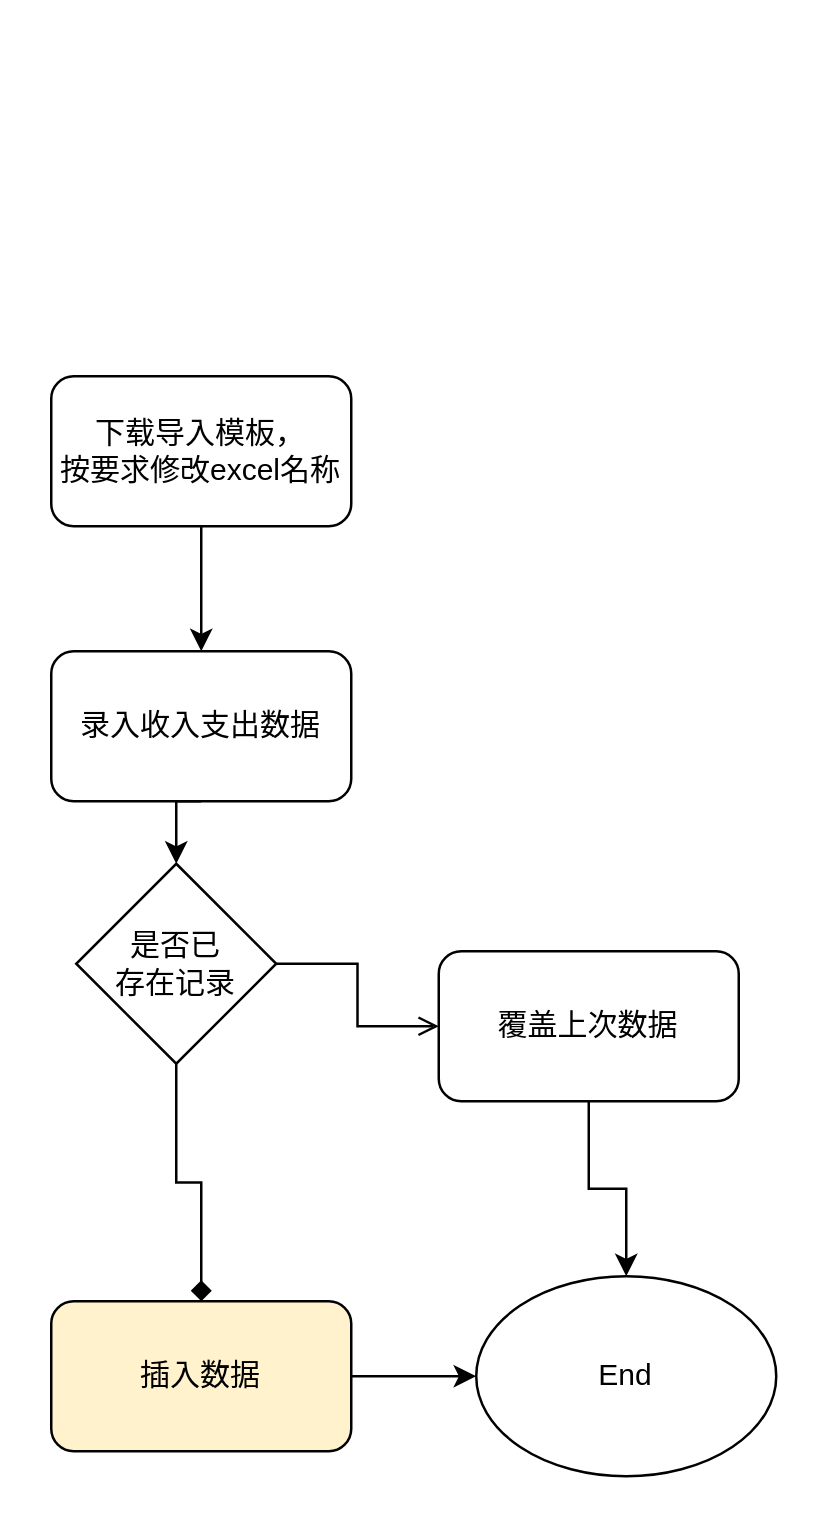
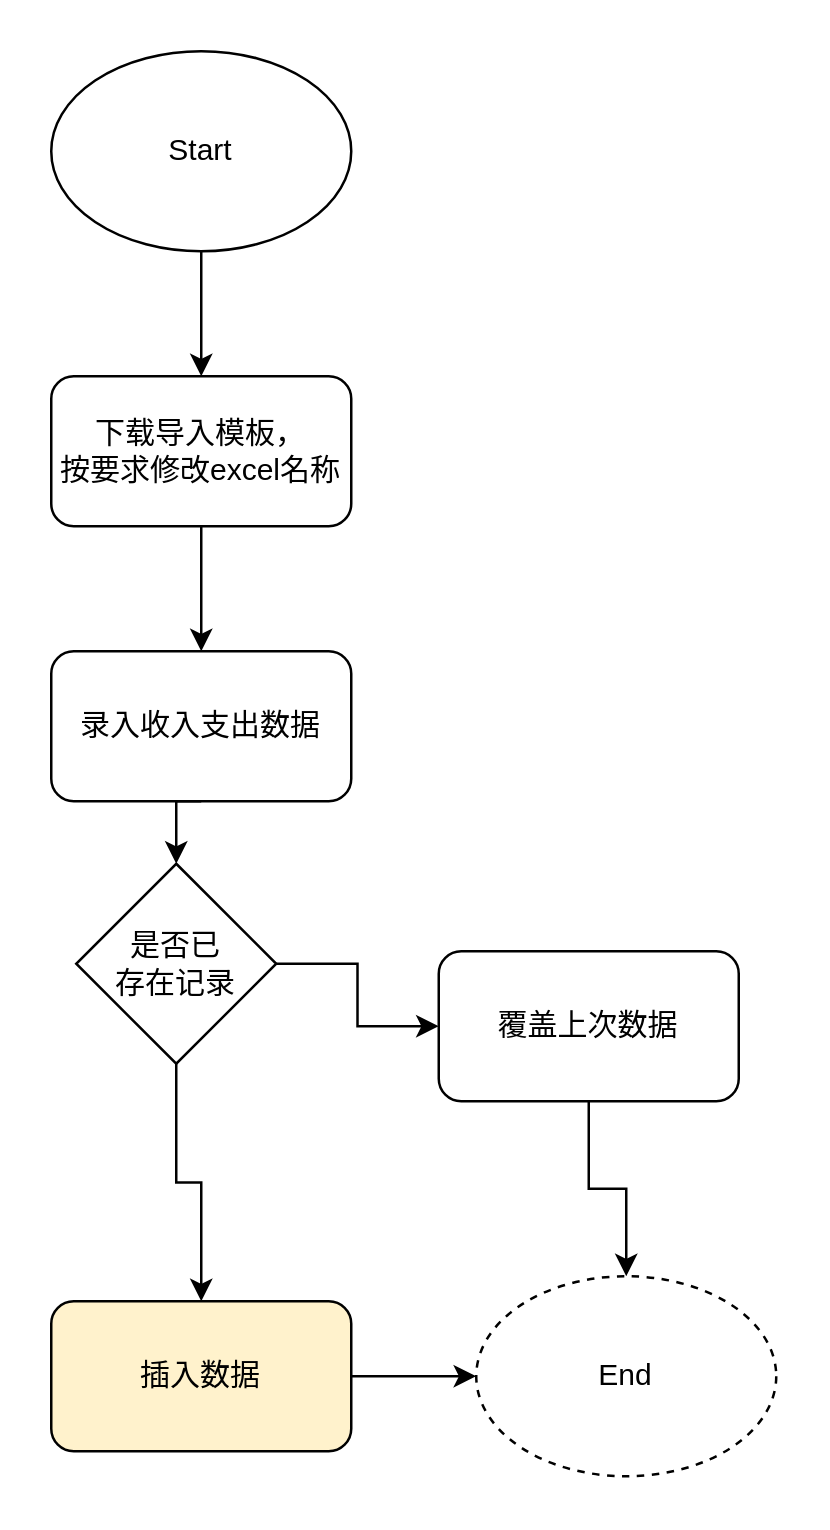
node "Start": added
edge "Start" -> "下载导入模板， 按要求修改excel名称": added
edge "是否已 存在记录" -> "覆盖上次数据": arrowhead open -> classic
edge "是否已 存在记录" -> "插入数据": arrowhead diamond -> classic
node "End": style solid -> dashed
